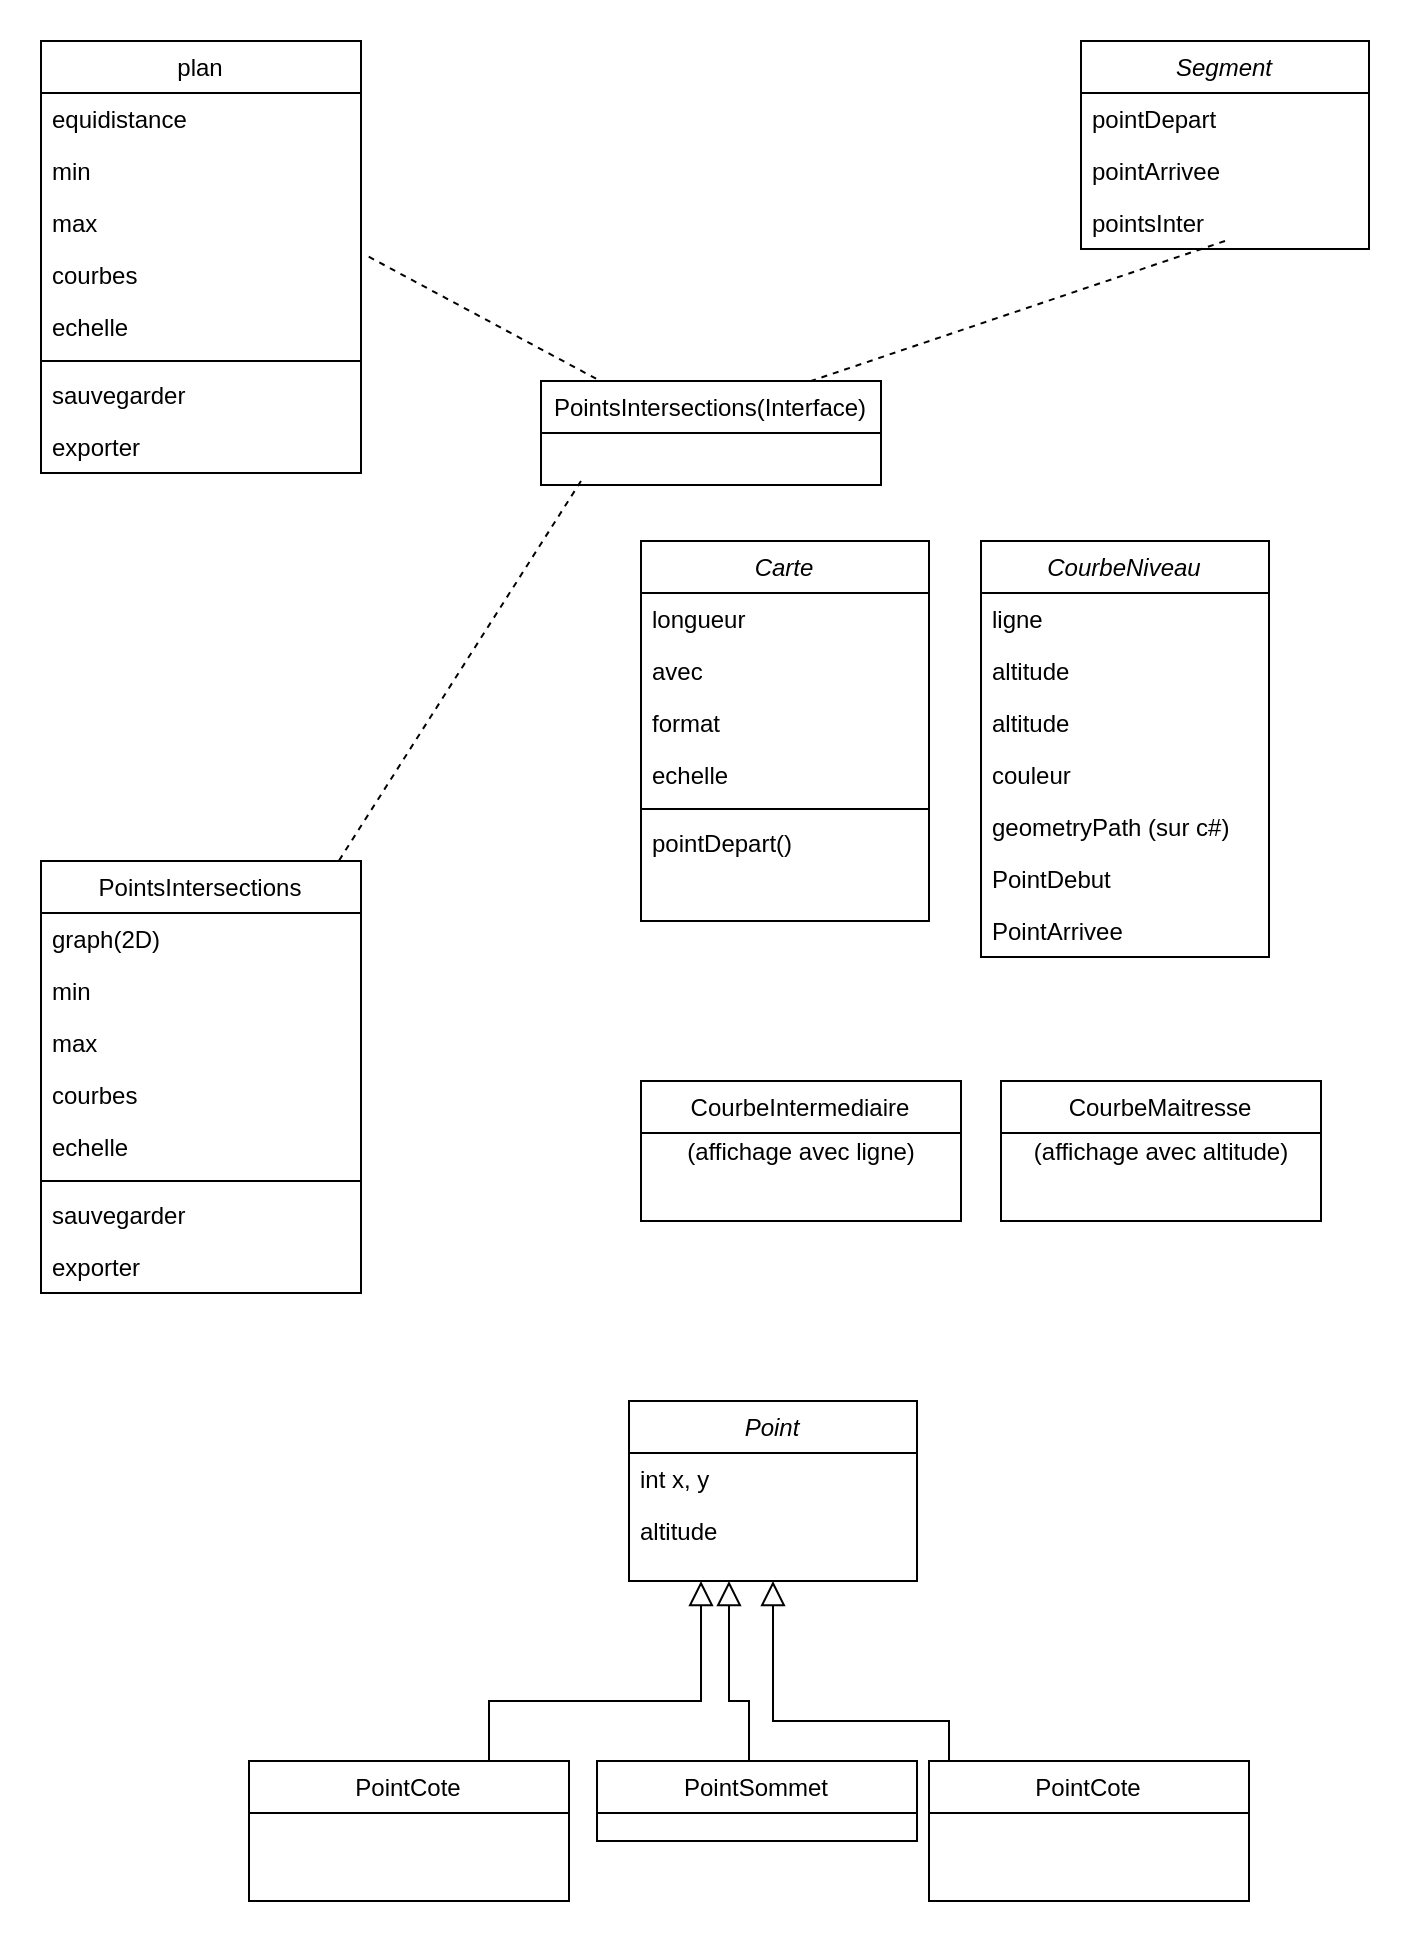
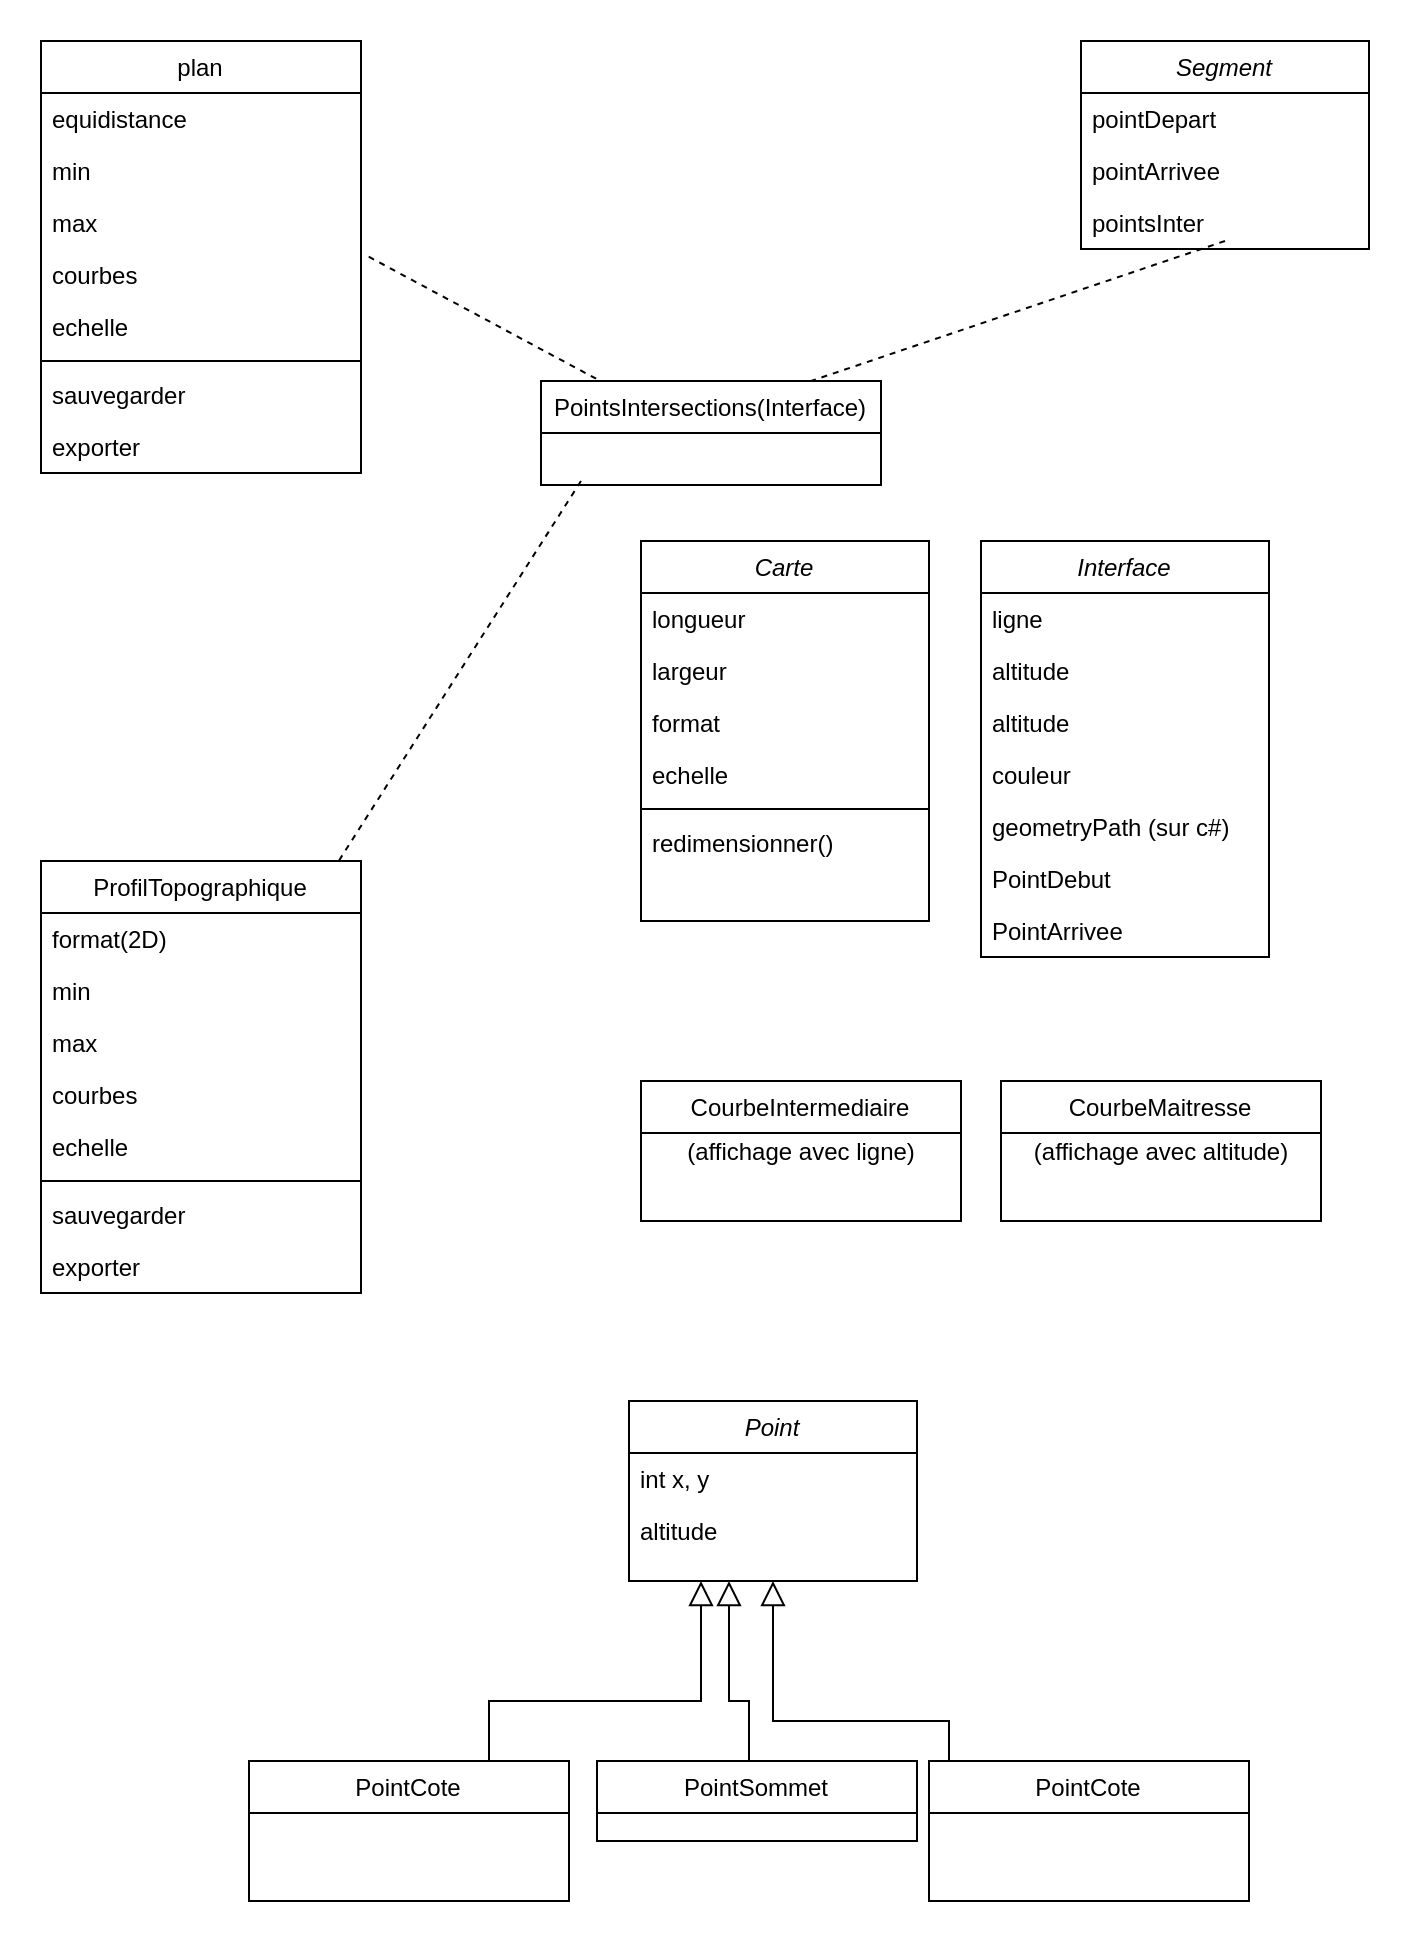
node "CourbeNiveau": label "CourbeNiveau" -> "Interface"
node "avec": label "avec" -> "largeur"
node "pointDepart()": label "pointDepart()" -> "redimensionner()"
node "PointsIntersections": label "PointsIntersections" -> "ProfilTopographique"
node "graph(2D)": label "graph(2D)" -> "format(2D)"
